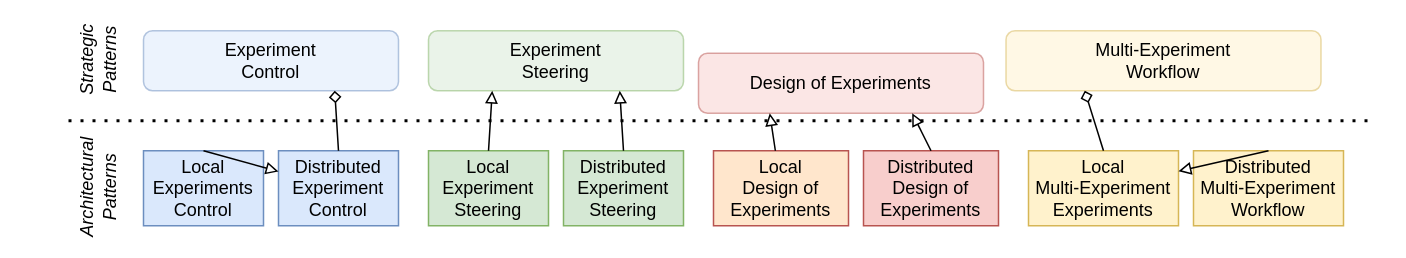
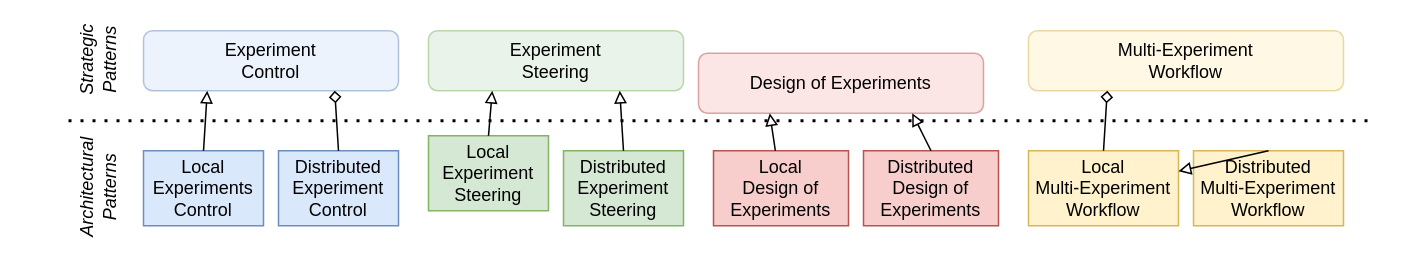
node "Multi-Experiment Workflow": moved (1163, 61) -> (1186, 61)
edge "Local Experiments Control" -> "Distributed Experiment Control": now "Local Experiments Control" -> "Experiment Control"
node "Local Experiment Steering": moved (488, 188) -> (488, 173)
node "Local Design of Experiments": fillcolor #ffe6cc -> #f8cecc
node "Local Multi-Experiment Experiments": label "Local Multi-Experiment Experiments" -> "Local Multi-Experiment Workflow"
